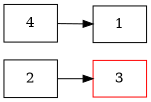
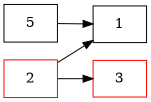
node "4": label "4" -> "5"
edge "2" -> "1": added
node "2": color black -> red
